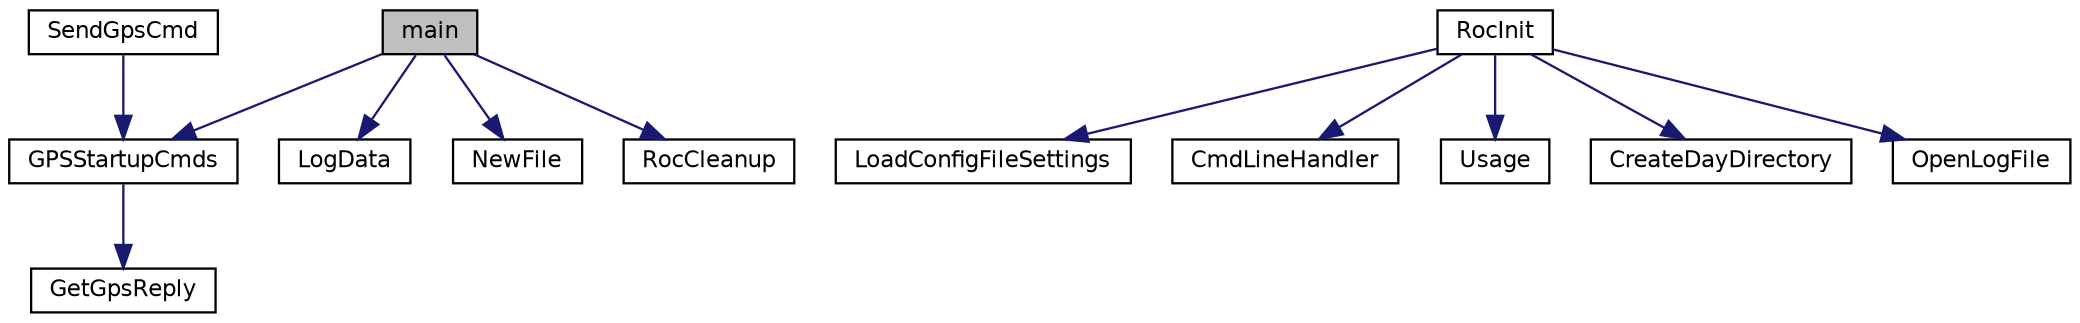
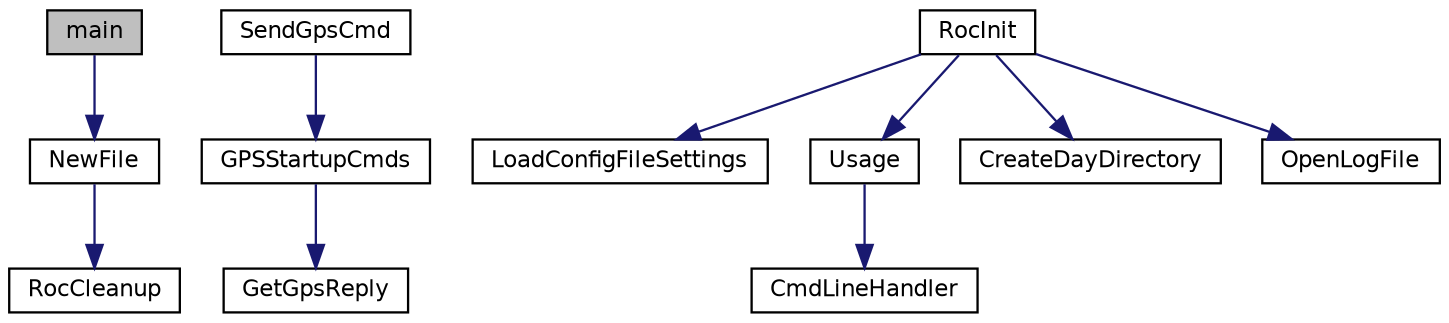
edge "RocInit" -> "CmdLineHandler": now "Usage" -> "CmdLineHandler"
edge "main" -> "GPSStartupCmds": removed
edge "main" -> "RocCleanup": now "NewFile" -> "RocCleanup"
node "LogData": removed
